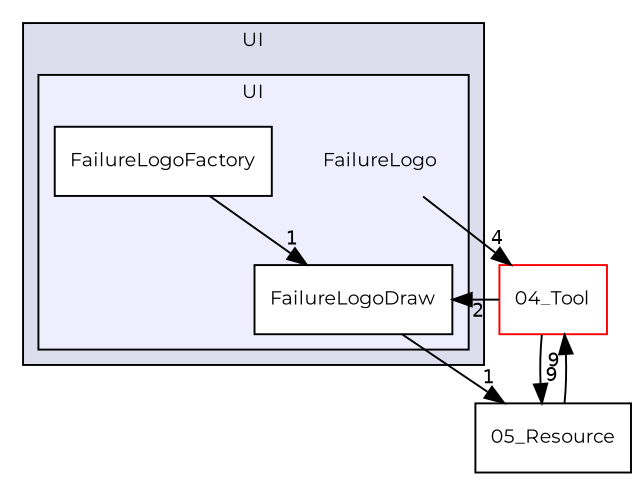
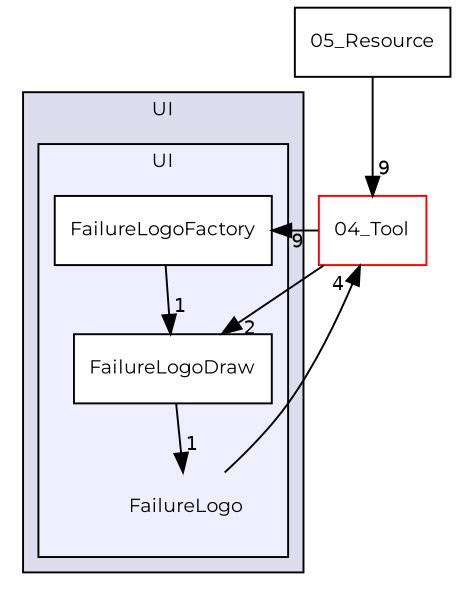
edge "04_Tool" -> "05_Resource": now "04_Tool" -> "FailureLogoFactory"
edge "FailureLogoDraw" -> "05_Resource": now "FailureLogoDraw" -> "FailureLogo"
